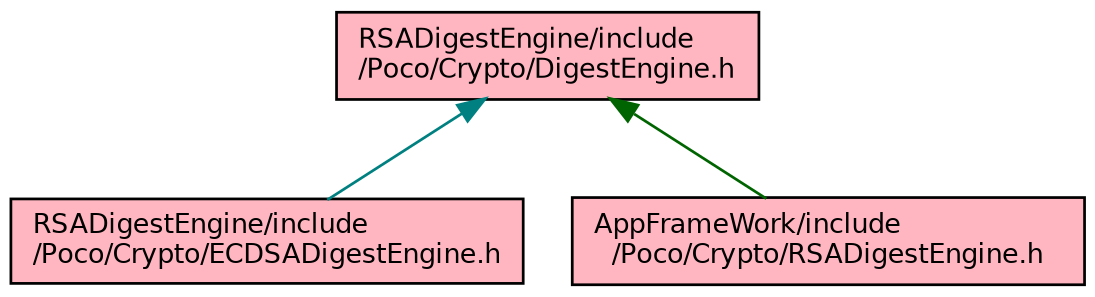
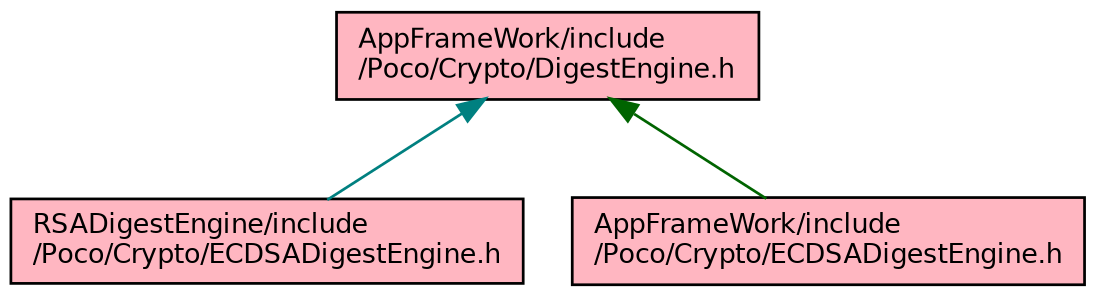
node "RSADigestEngine/include /Poco/Crypto/DigestEngine.h": label "RSADigestEngine/include /Poco/Crypto/DigestEngine.h" -> "AppFrameWork/include /Poco/Crypto/DigestEngine.h"
node "AppFrameWork/include /Poco/Crypto/RSADigestEngine.h": label "AppFrameWork/include /Poco/Crypto/RSADigestEngine.h" -> "AppFrameWork/include /Poco/Crypto/ECDSADigestEngine.h"
